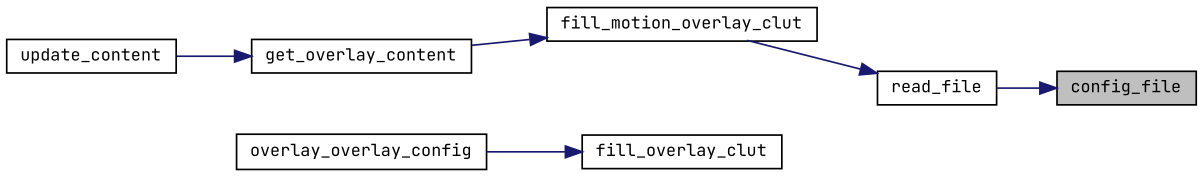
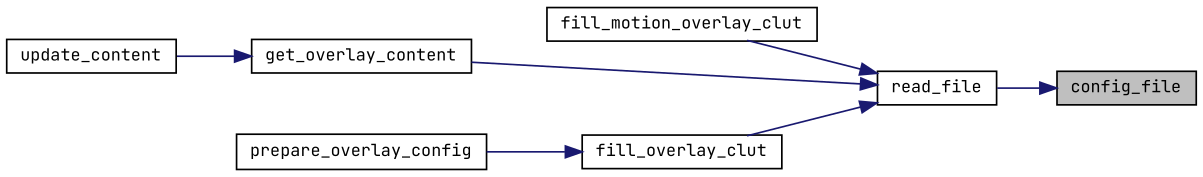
edge "get_overlay_content" -> "fill_motion_overlay_clut": now "get_overlay_content" -> "read_file"
edge "fill_overlay_clut" -> "read_file": added
node "overlay_overlay_config": label "overlay_overlay_config" -> "prepare_overlay_config"
